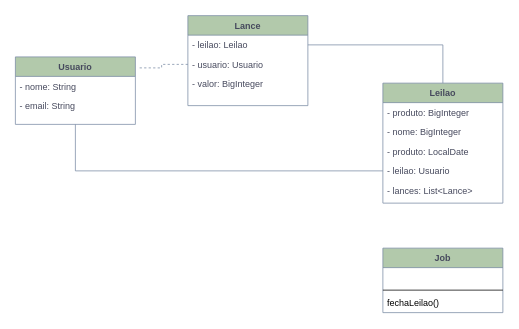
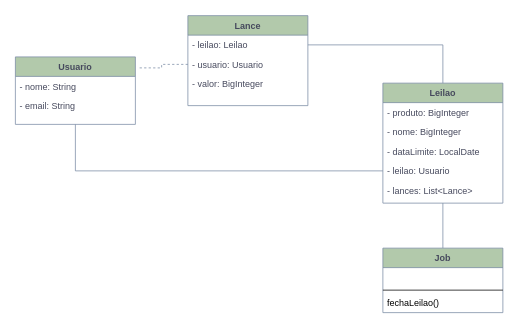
node "- produto: LocalDate": label "- produto: LocalDate" -> "- dataLimite: LocalDate"
edge "Leilao" -- "Job": added
